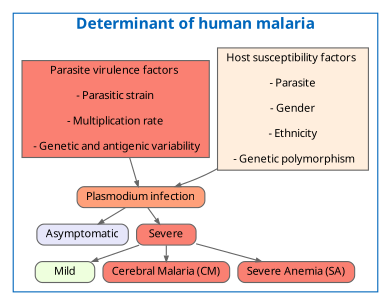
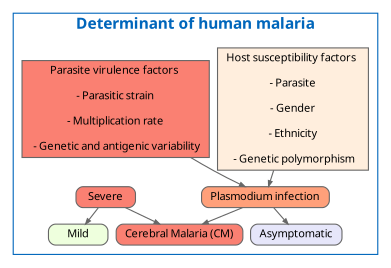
edge "Plasmodium infection" -> "Severe": now "Plasmodium infection" -> "Cerebral Malaria (CM)"
node "Severe Anemia (SA)": removed
